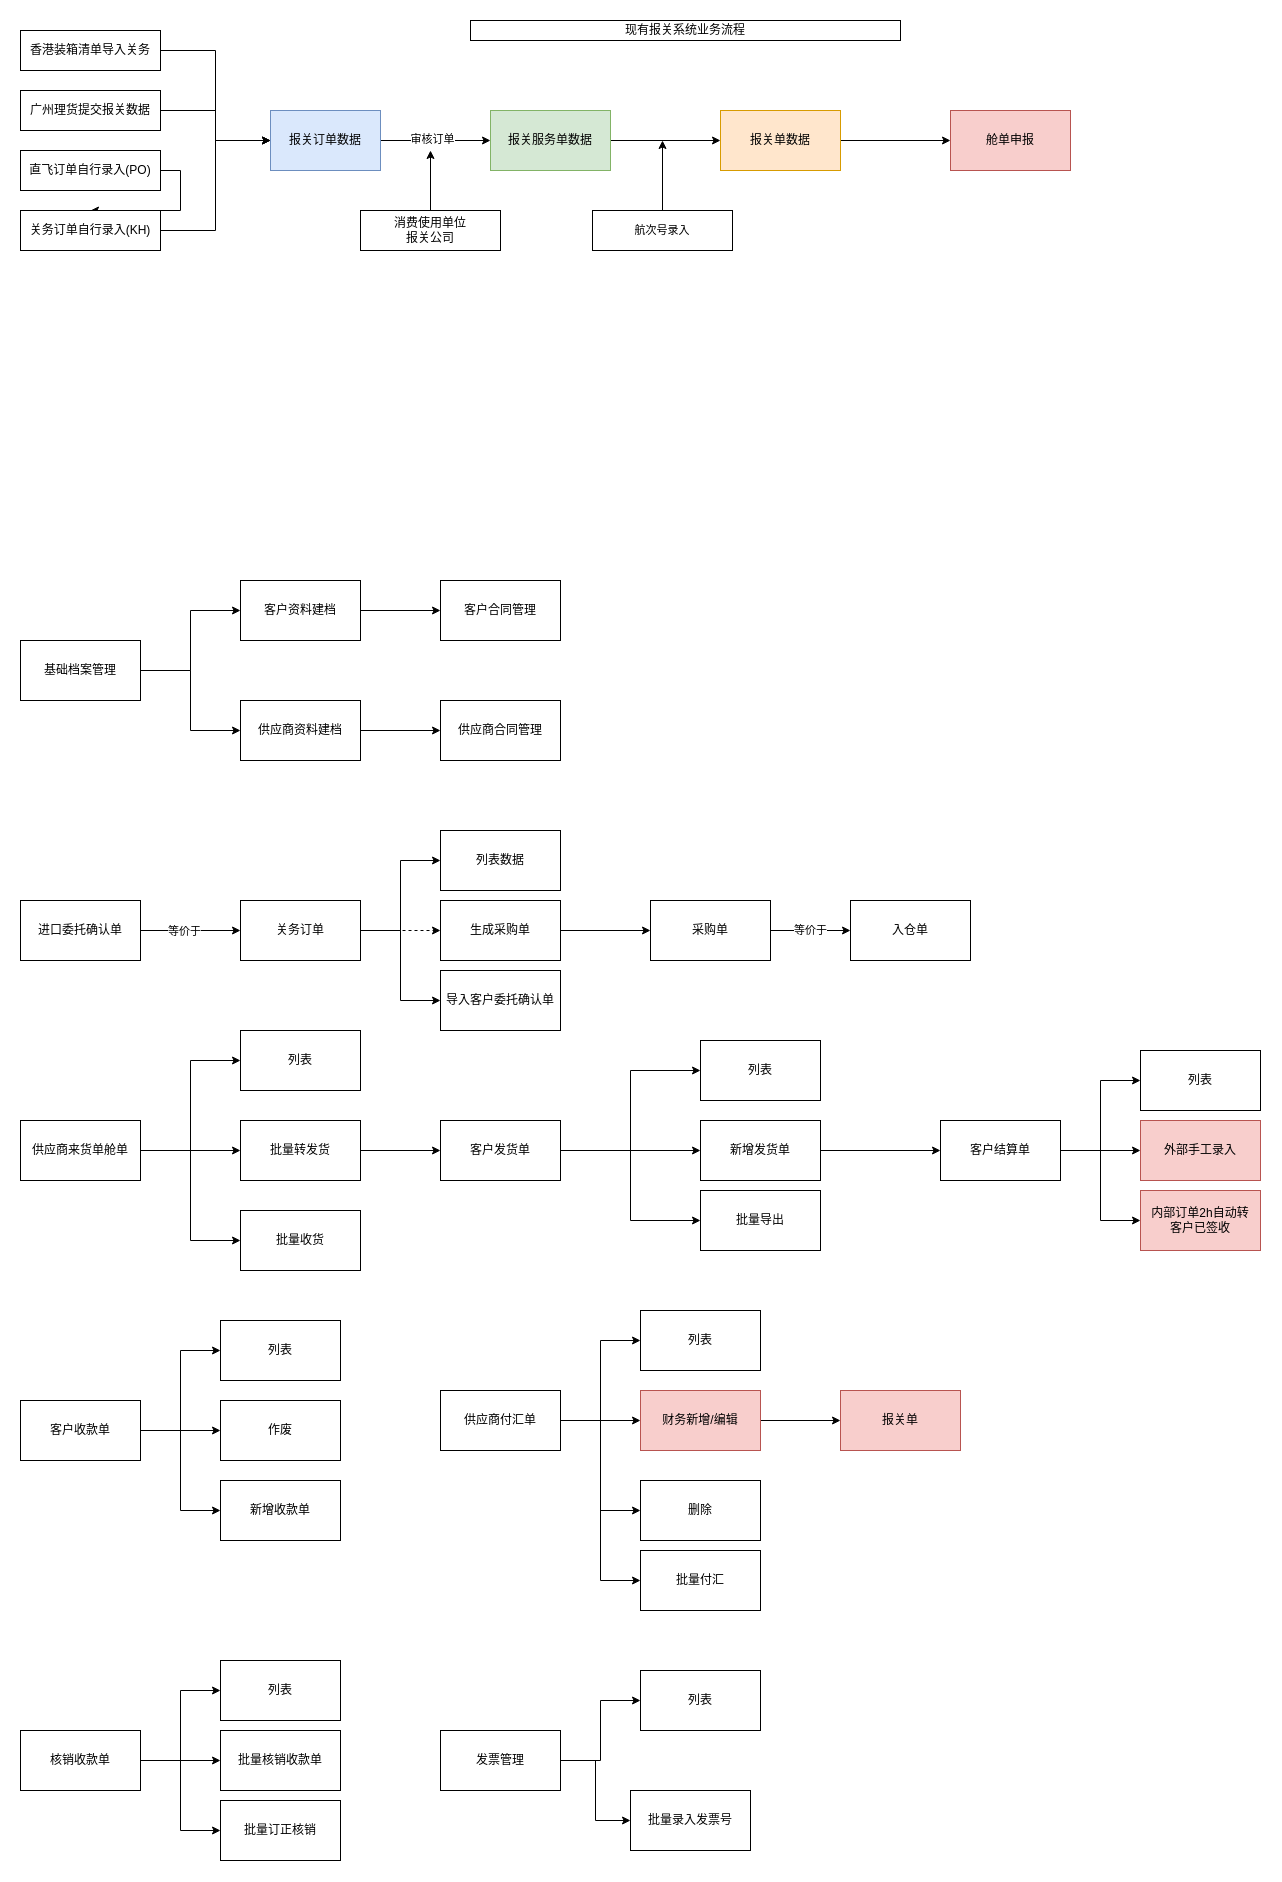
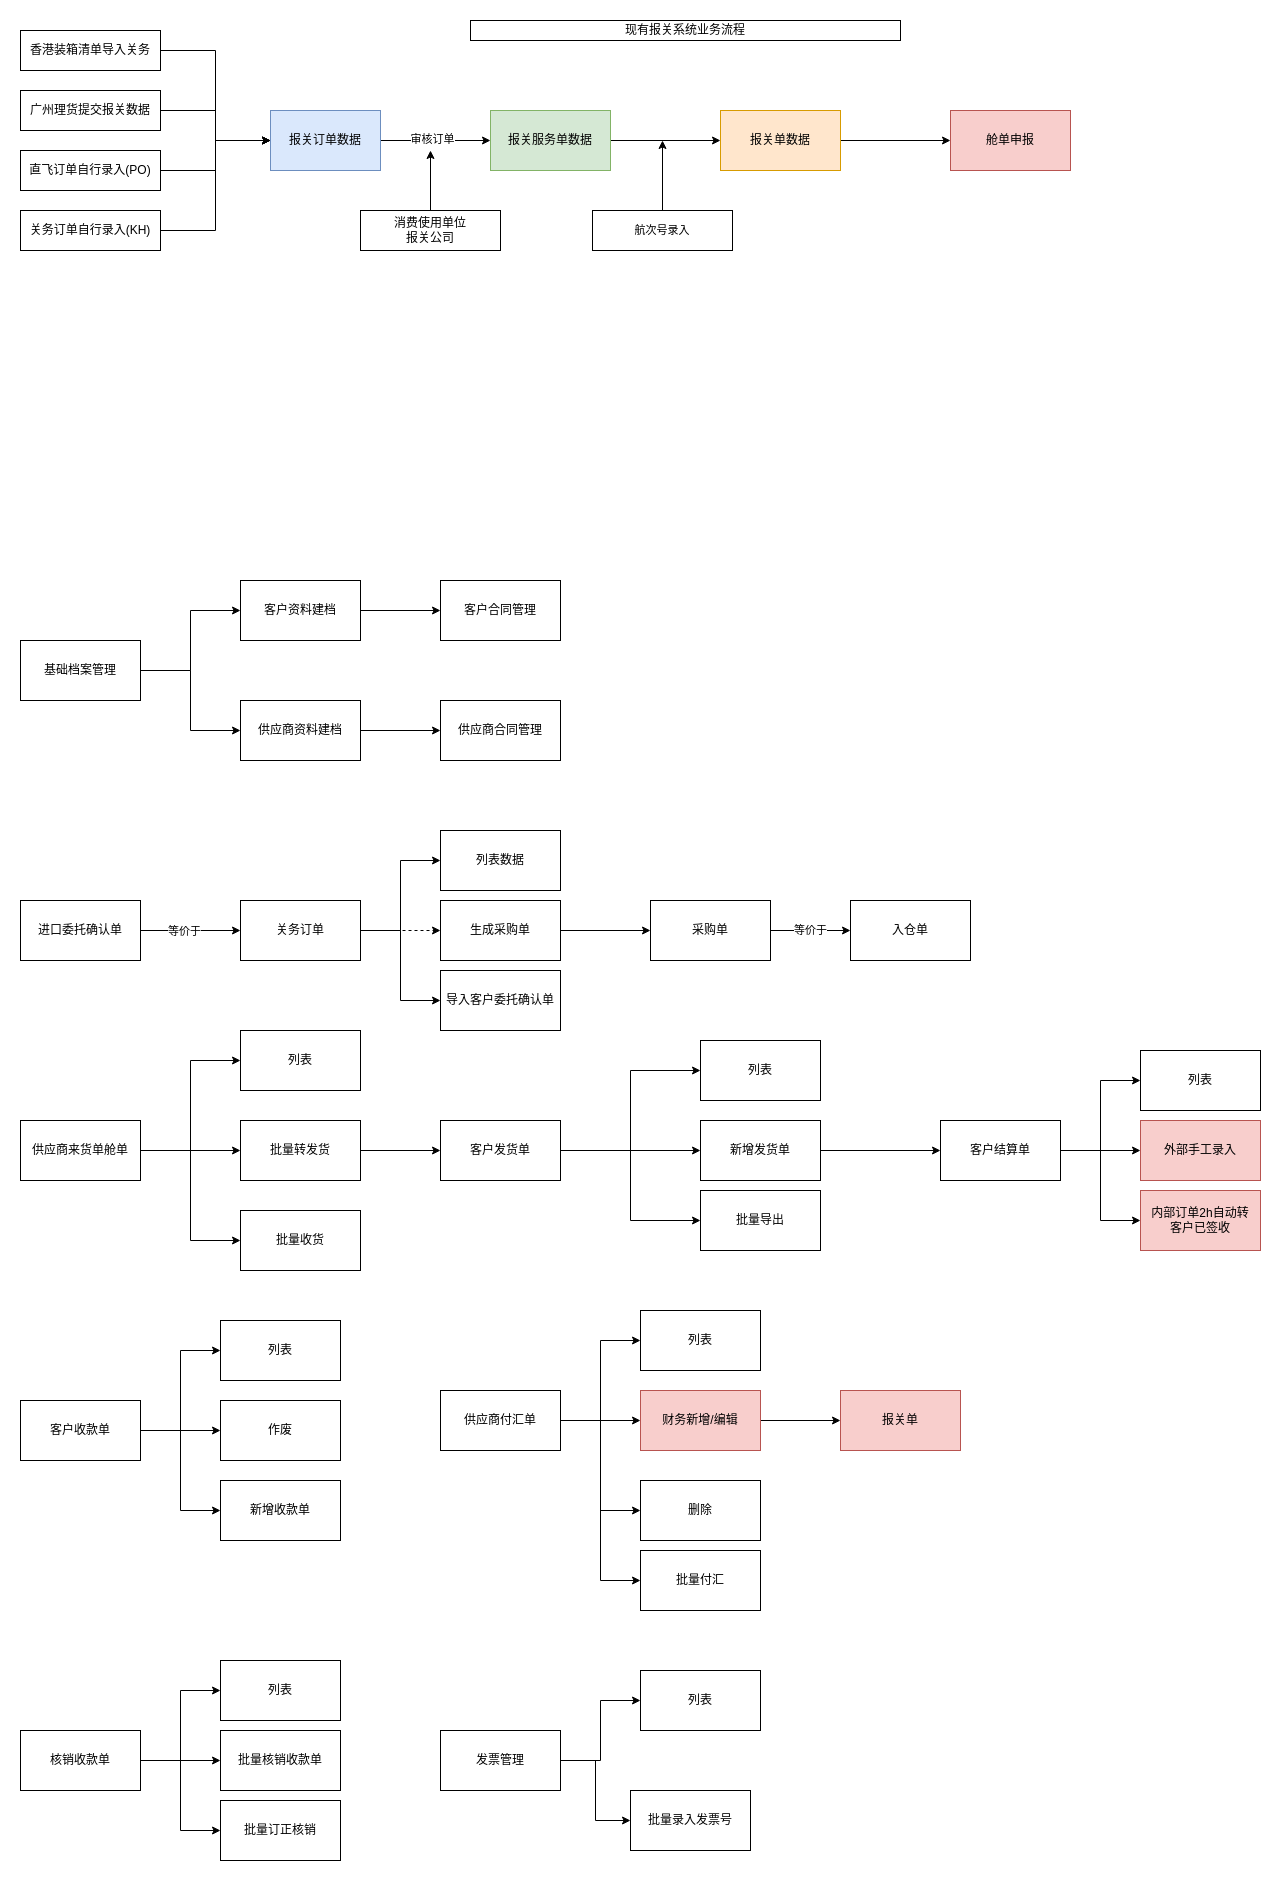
edge "直飞订单自行录入(PO)" -> "关务订单自行录入(KH)": now "直飞订单自行录入(PO)" -> "报关订单数据"
